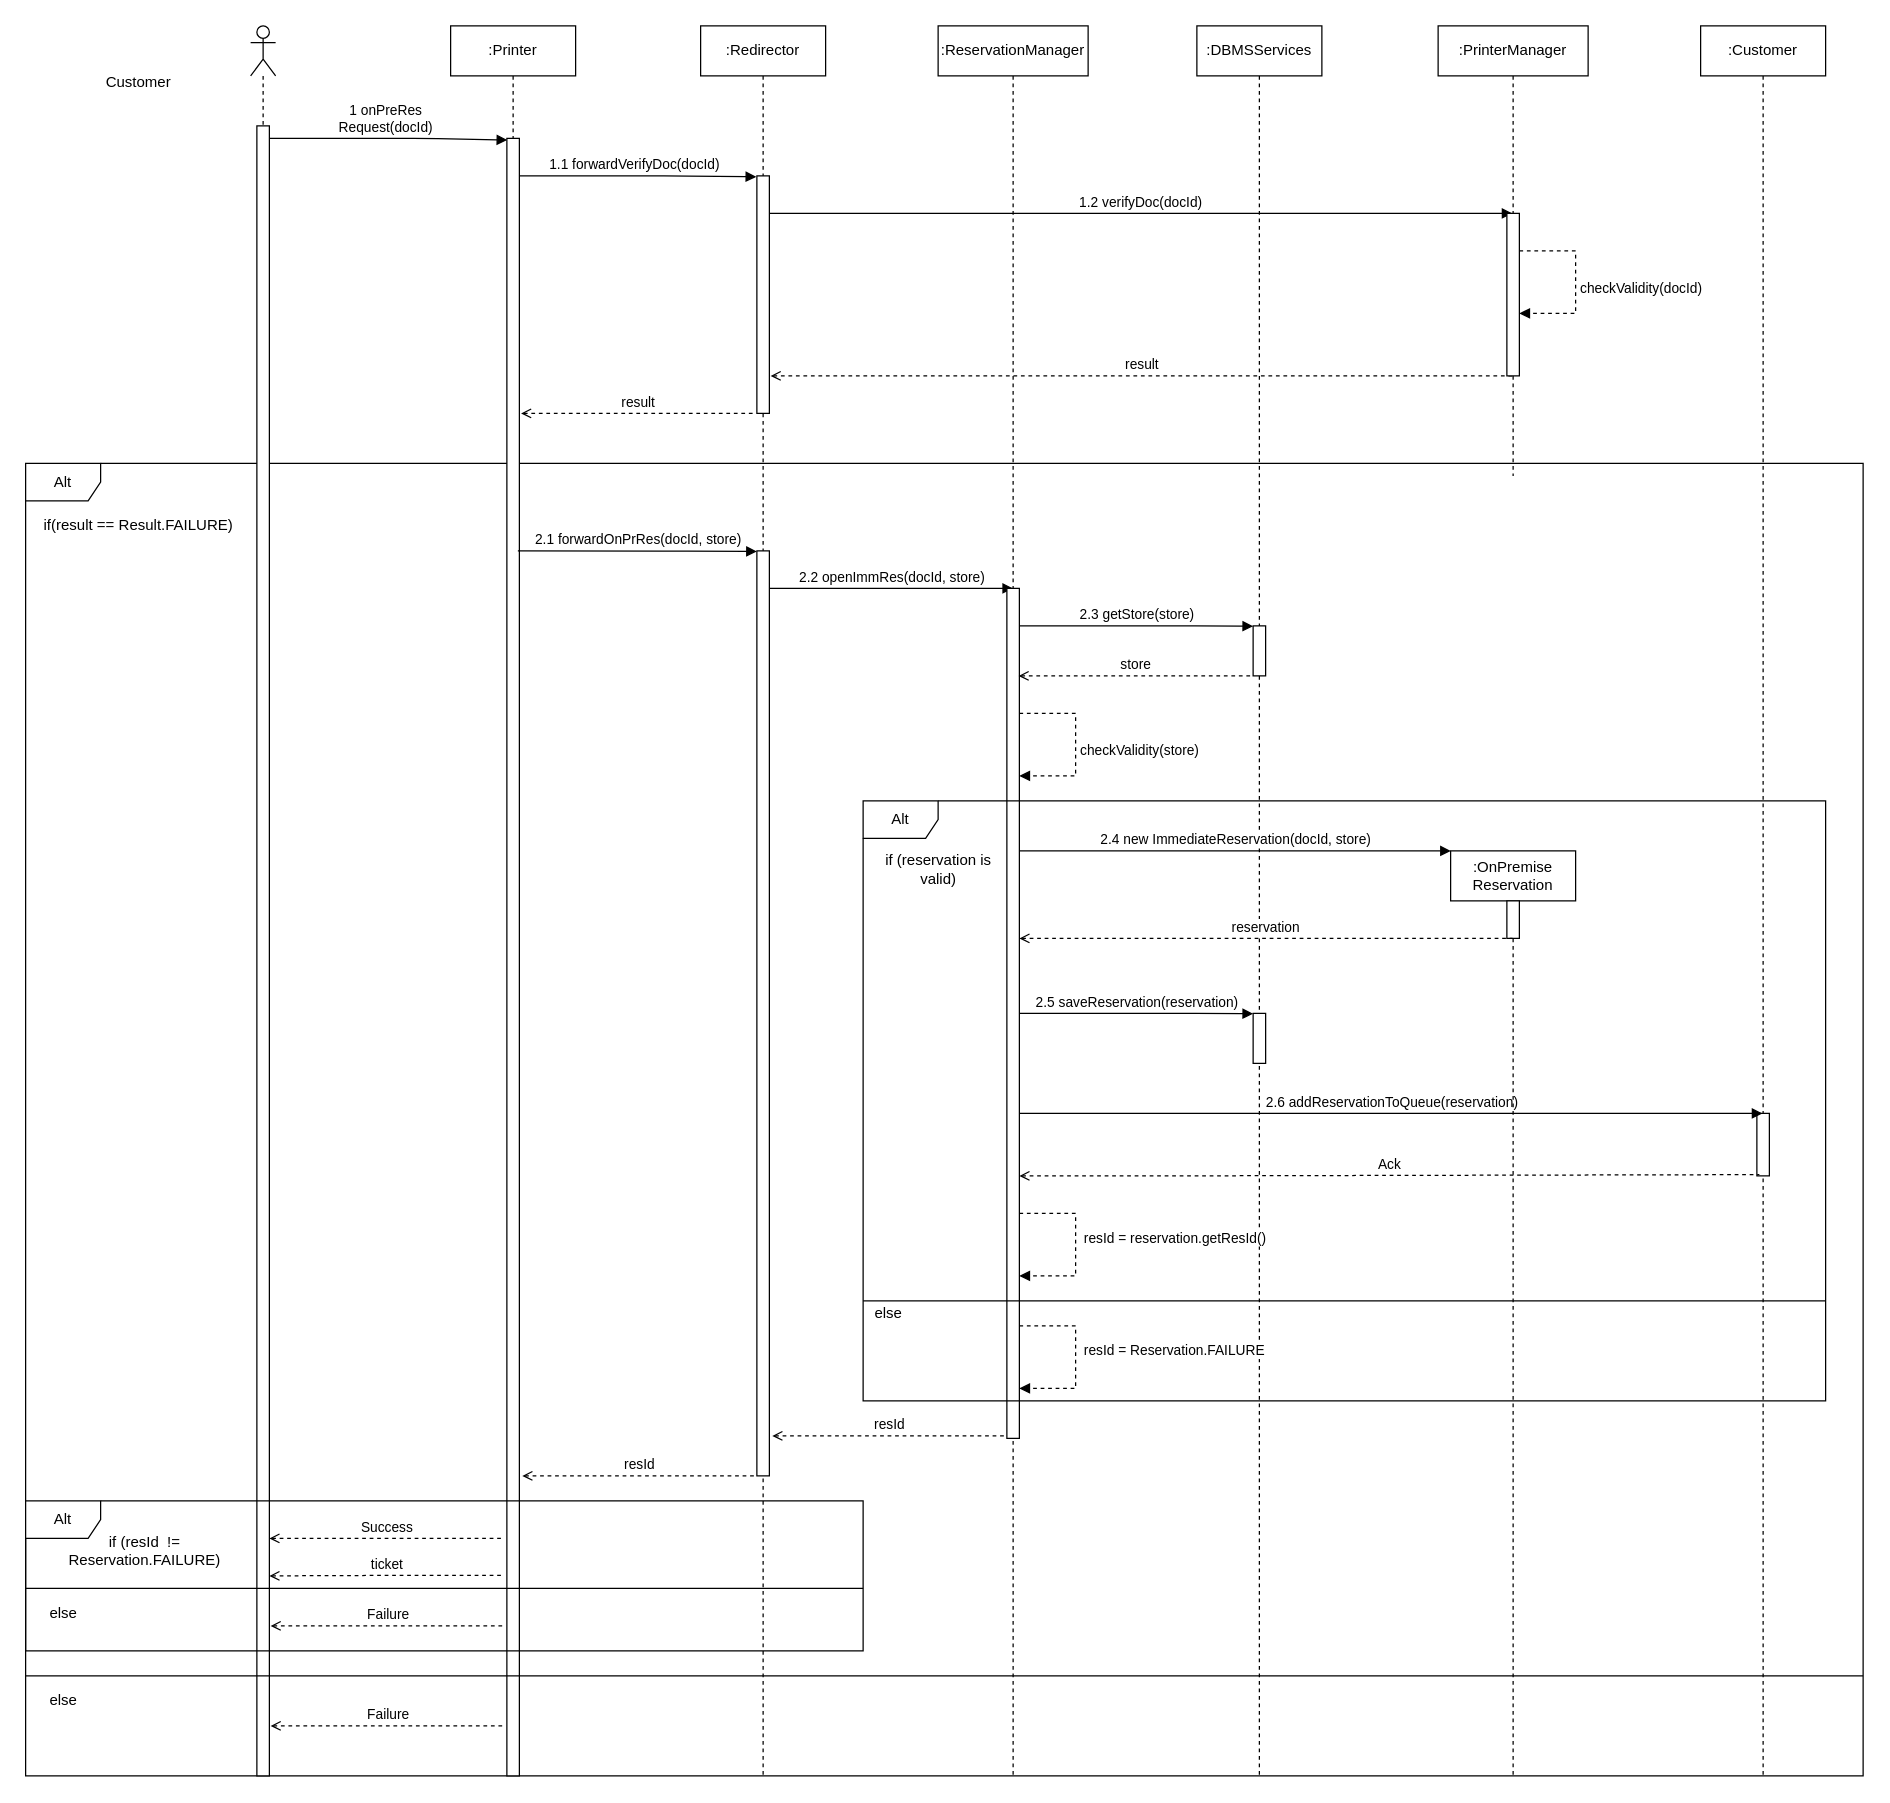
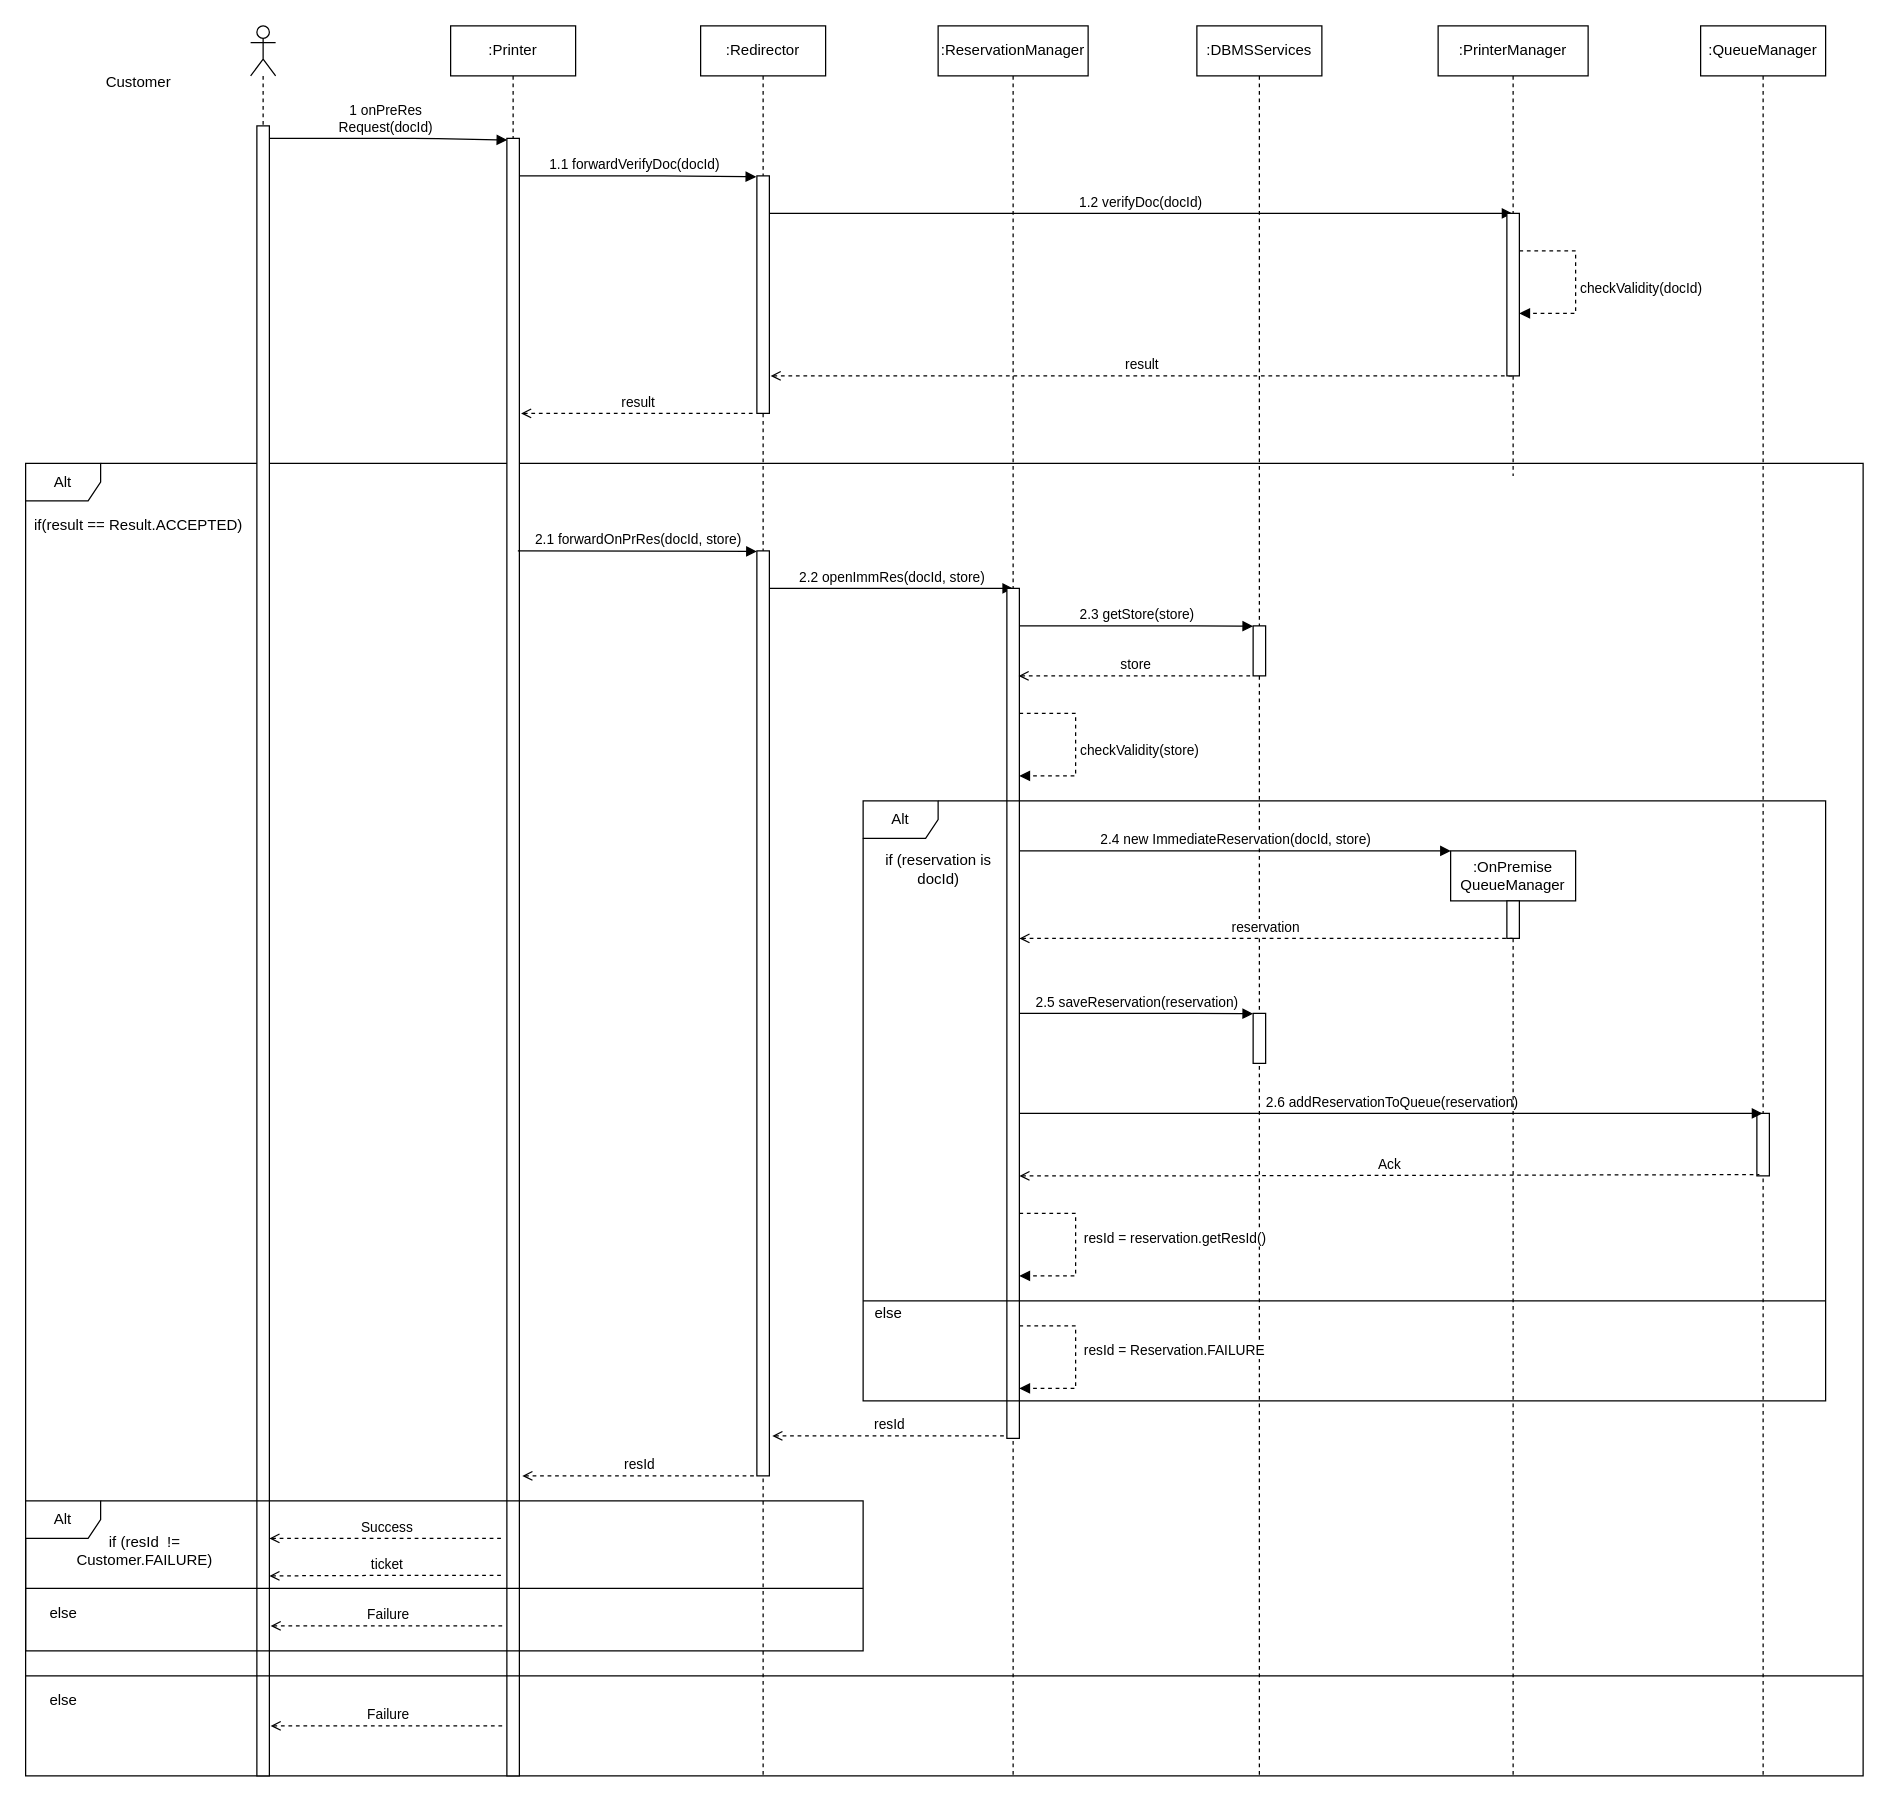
node ":Customer": label ":Customer" -> ":QueueManager"
node "if(result == Result.FAILURE)": label "if(result == Result.FAILURE)" -> "if(result == Result.ACCEPTED)"
node "if (reservation is valid)": label "if (reservation is valid)" -> "if (reservation is docId)"
node ":OnPremise Reservation": label ":OnPremise Reservation" -> ":OnPremise QueueManager"
node "if (resId != Reservation.FAILURE)": label "if (resId != Reservation.FAILURE)" -> "if (resId != Customer.FAILURE)"
